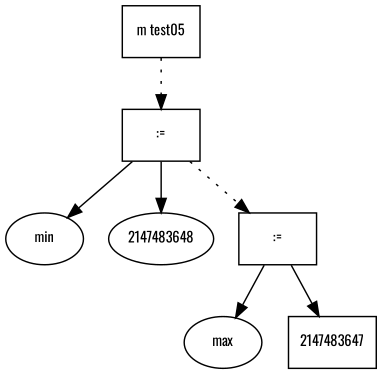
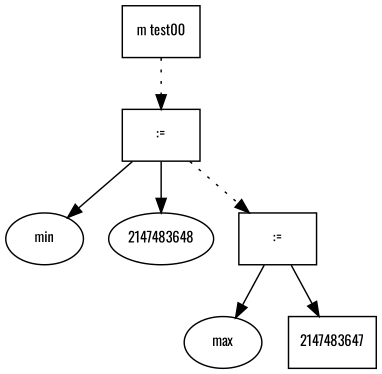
node "m test05": label "m test05" -> "m test00"
